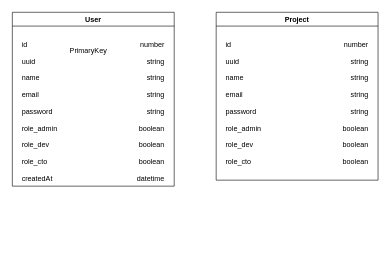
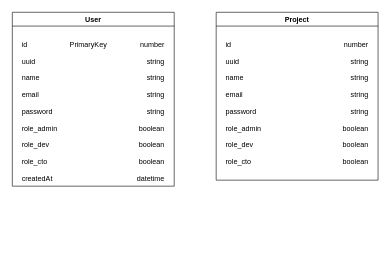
node "PrimaryKey": moved (90, 108) -> (90, 102)
